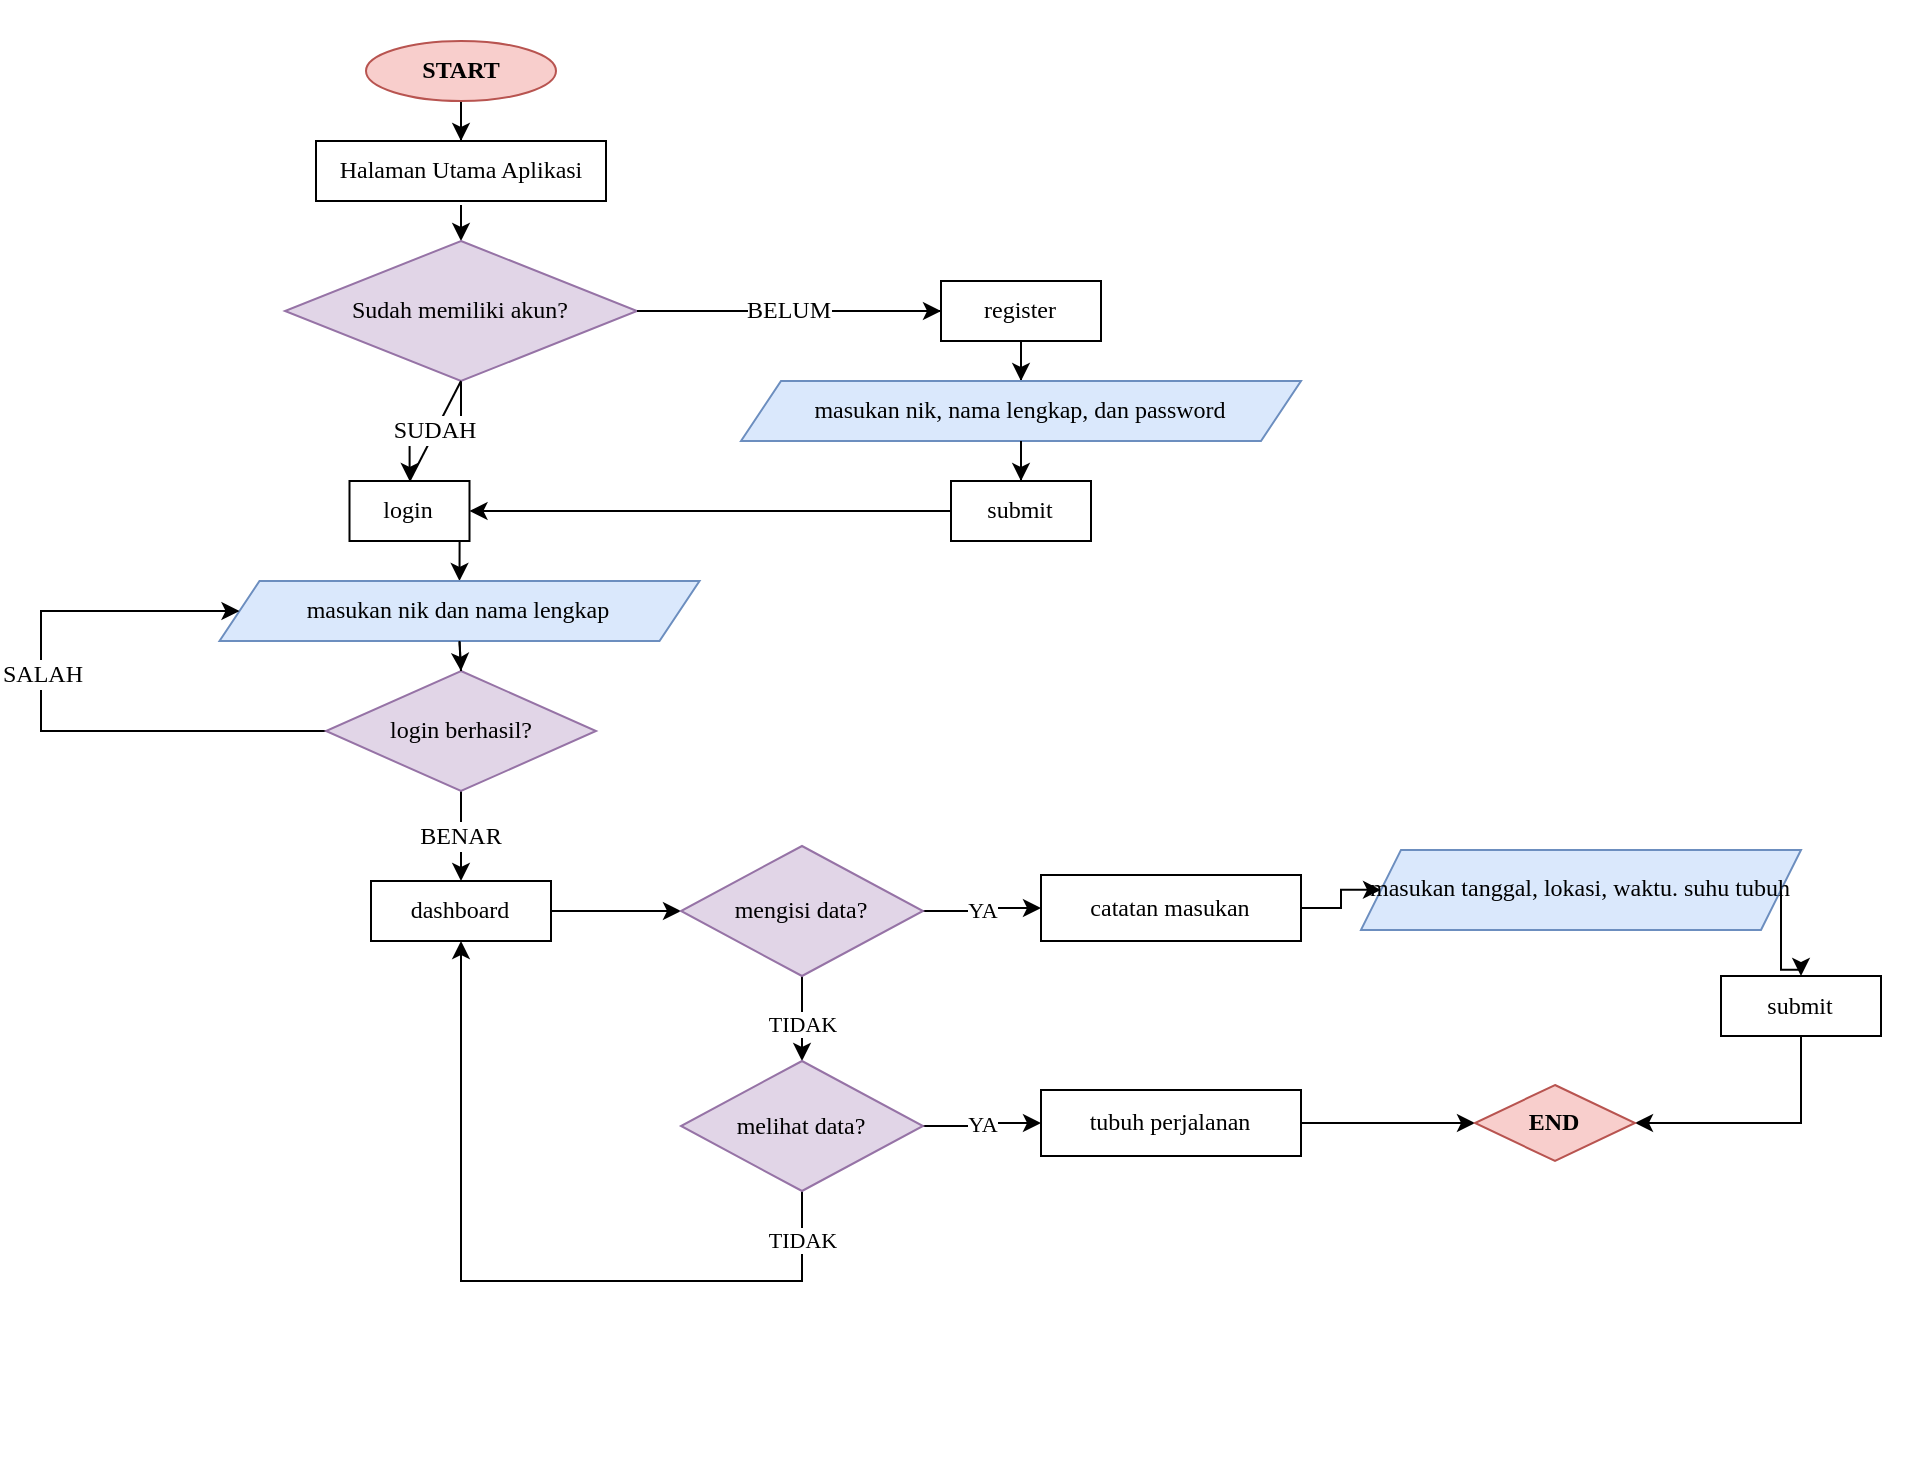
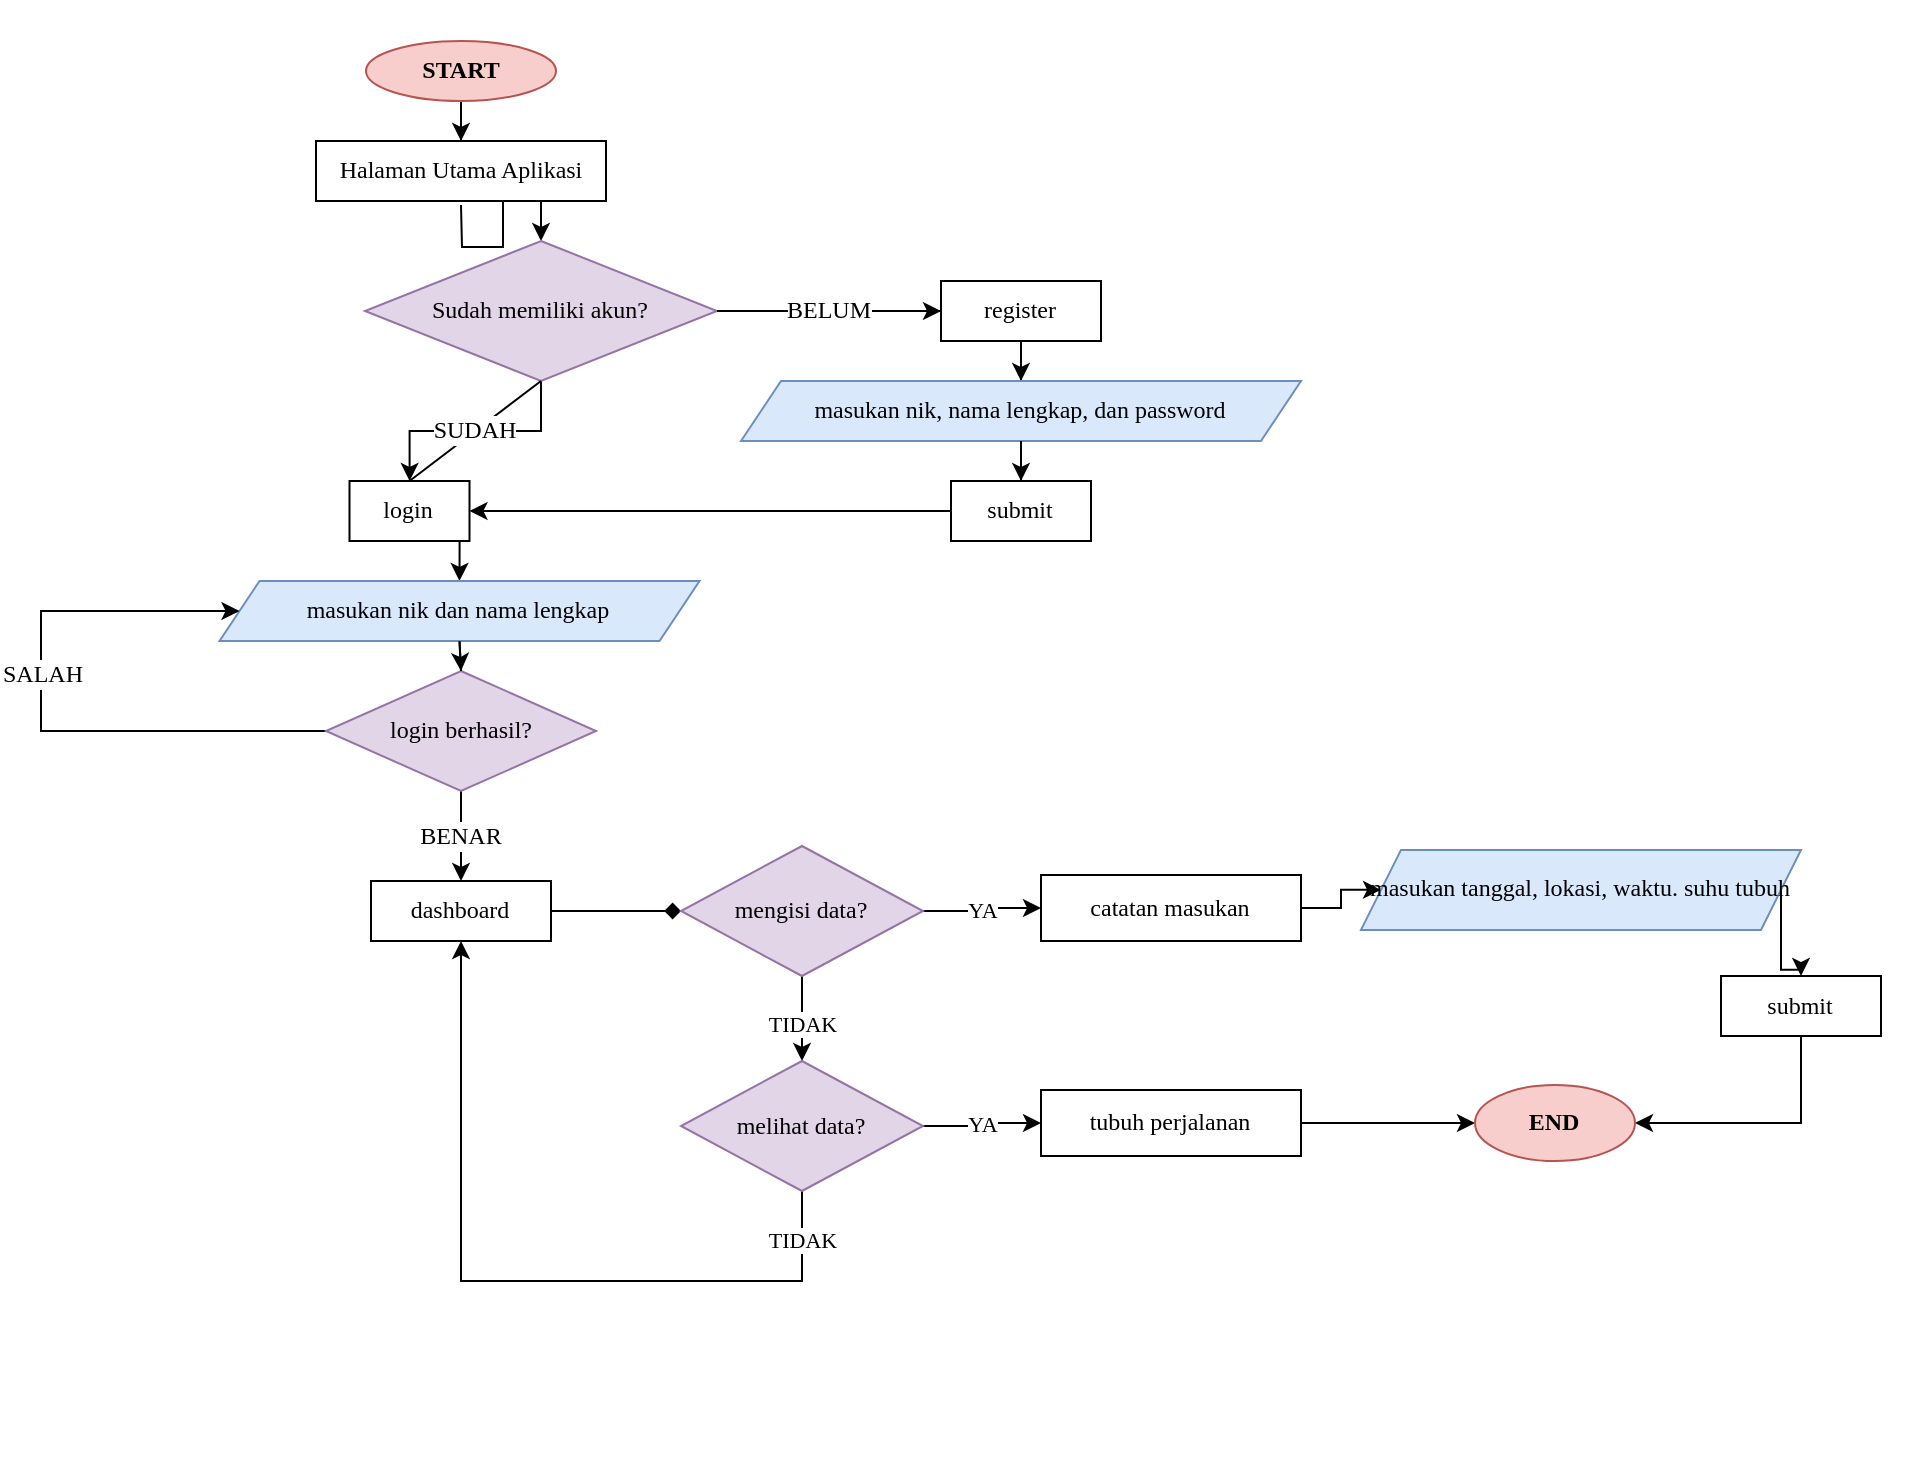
node "Sudah memiliki akun?": moved (461, 311) -> (541, 311)
edge "dashboard" -> "mengisi data?": arrowhead classic -> diamond
node "END": shape diamond -> ellipse
